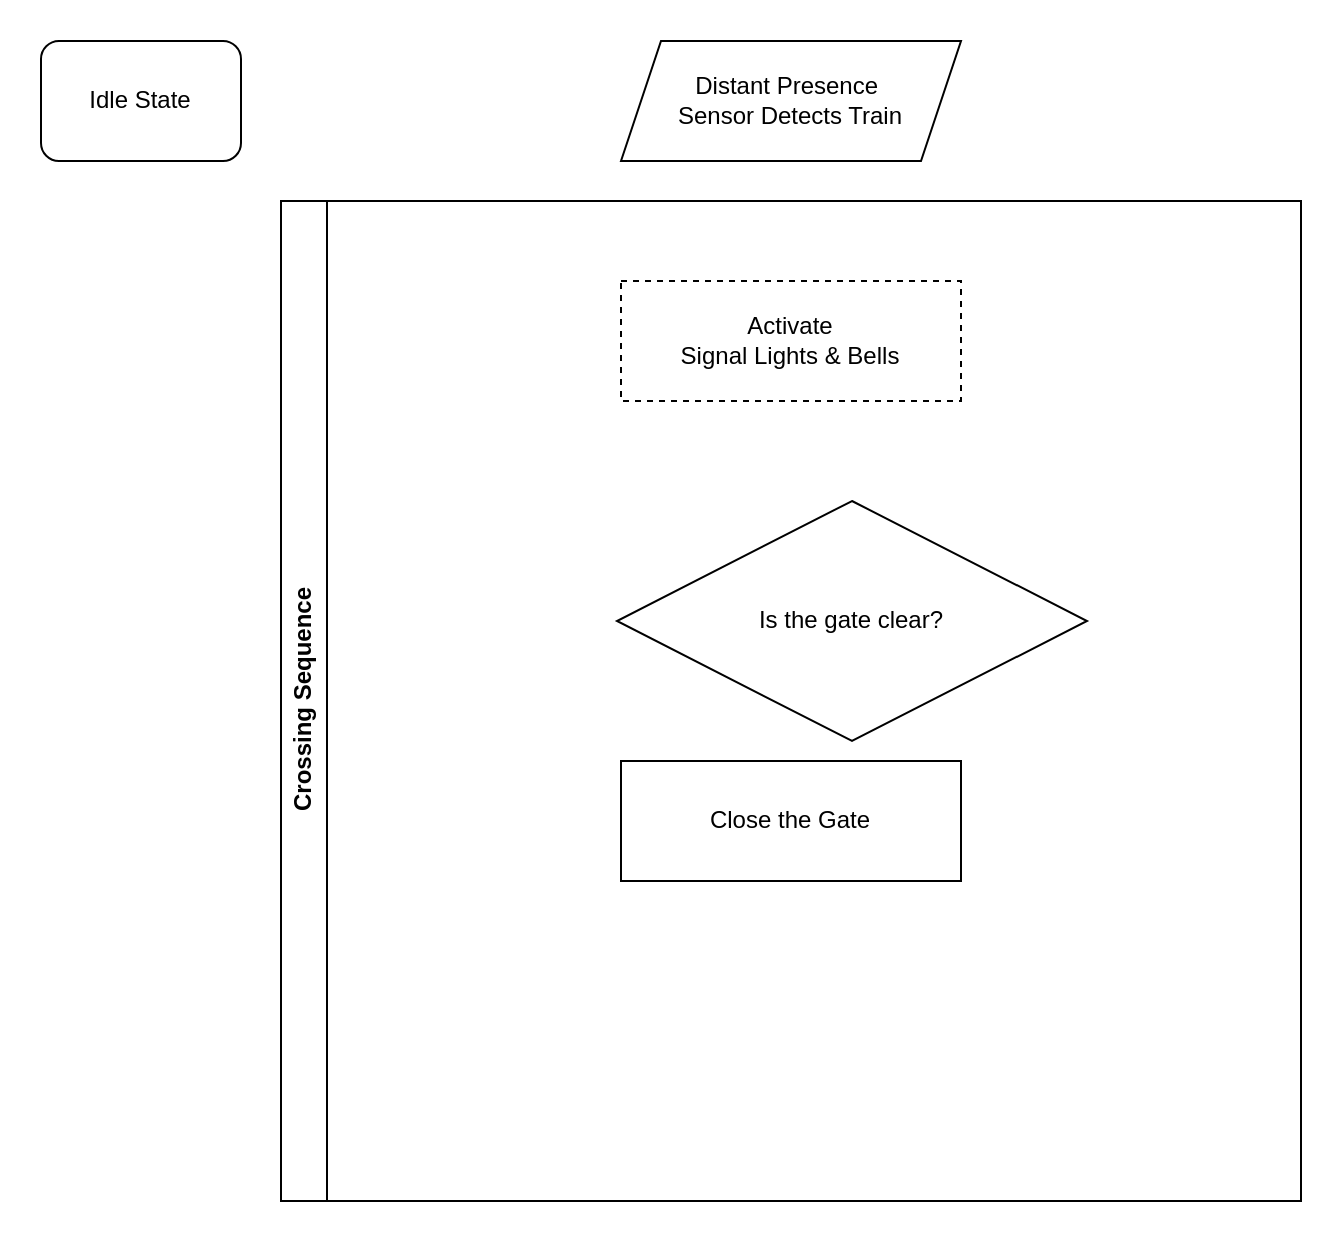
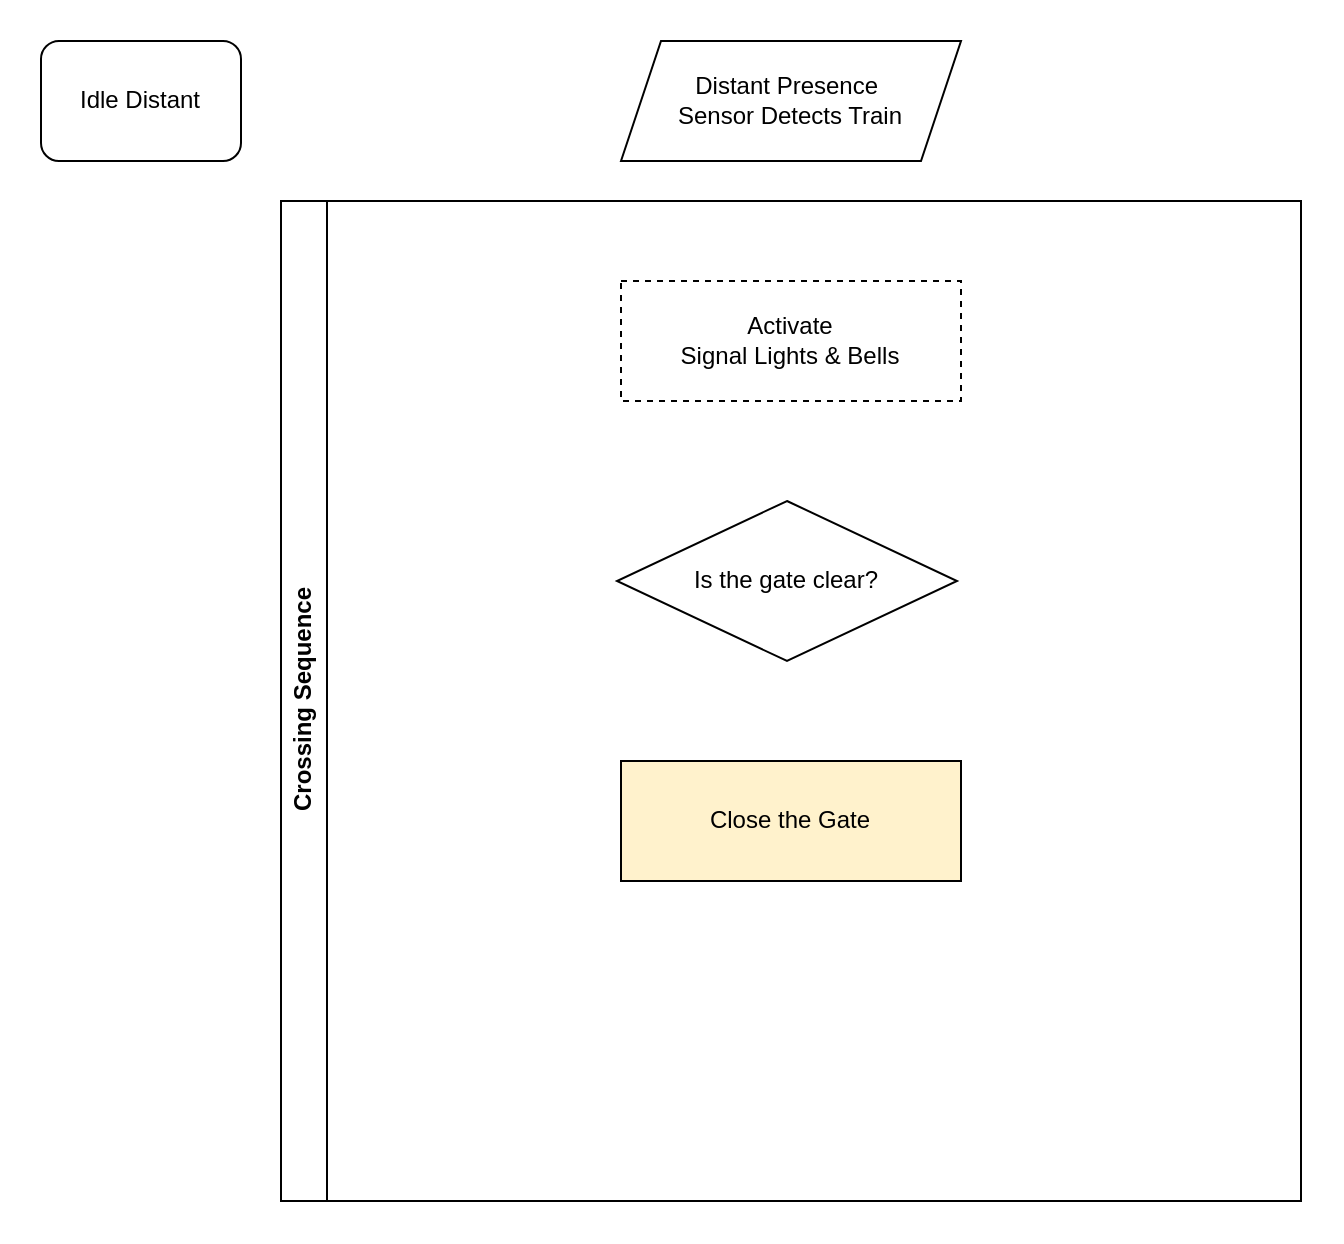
node "Idle State": label "Idle State" -> "Idle Distant"
node "Is the gate clear?": size 470x240 -> 340x160
node "Close the Gate": fillcolor #ffffff -> #fff2cc
